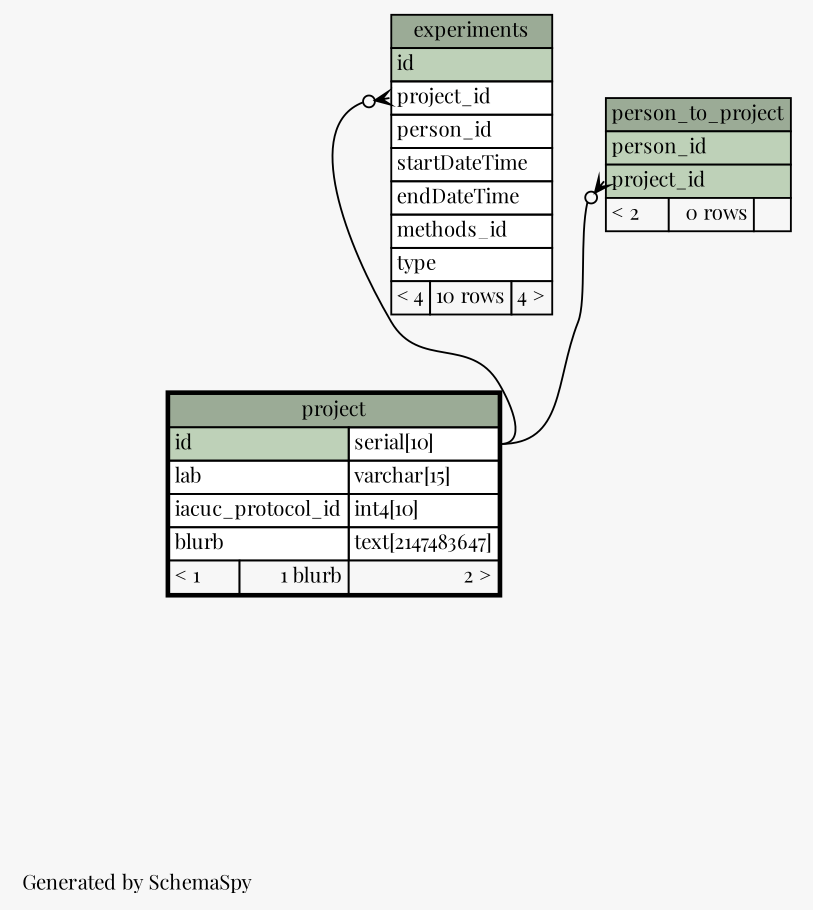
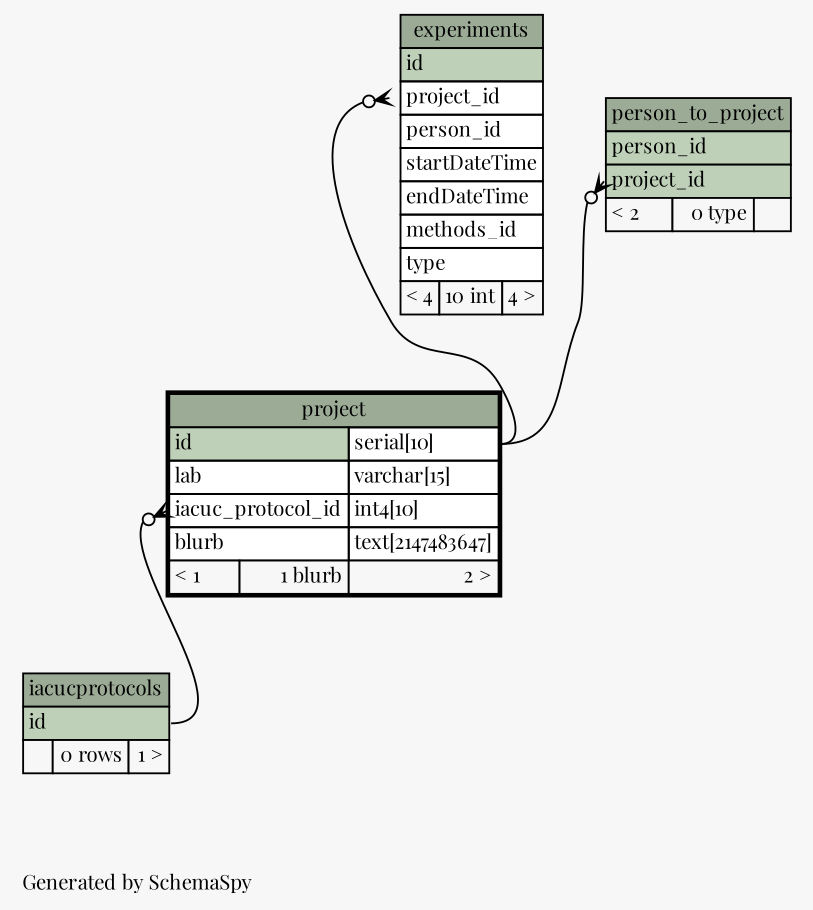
node "person_to_project": text "0 rows" -> "0 type"
node "experiments": text "10 rows" -> "10 int"
node "iacucprotocols": added
